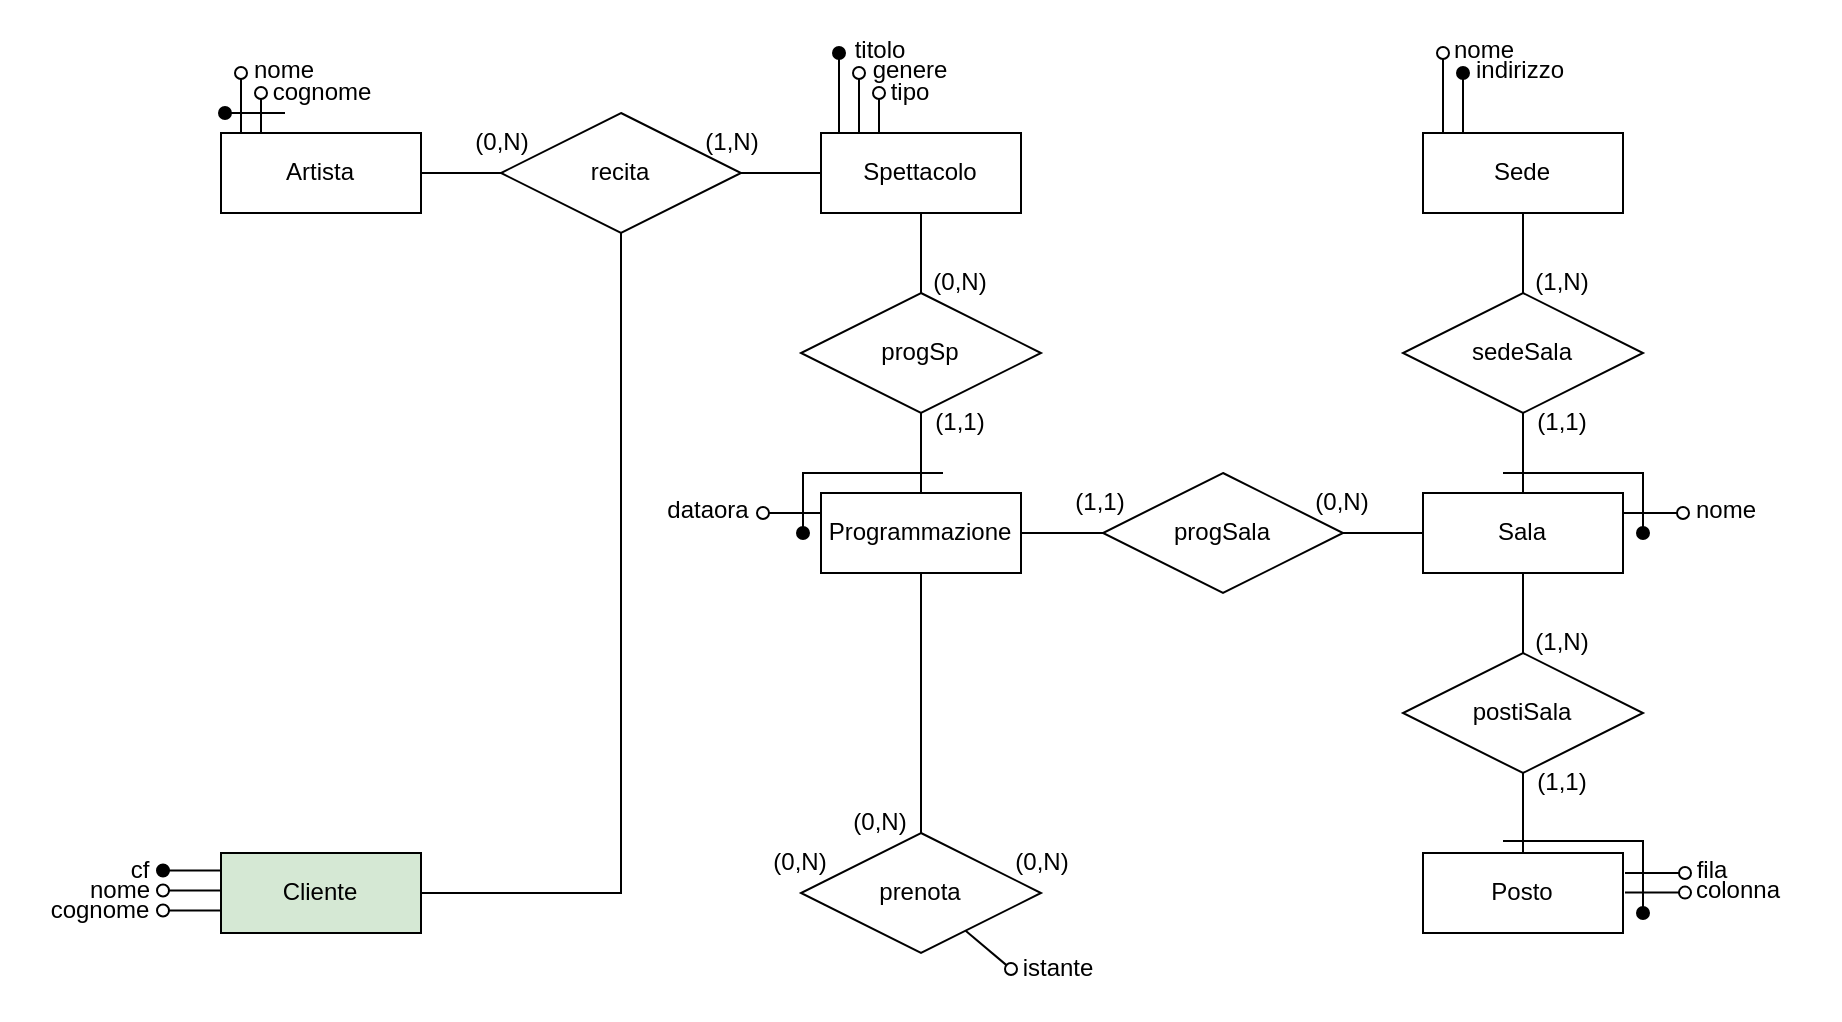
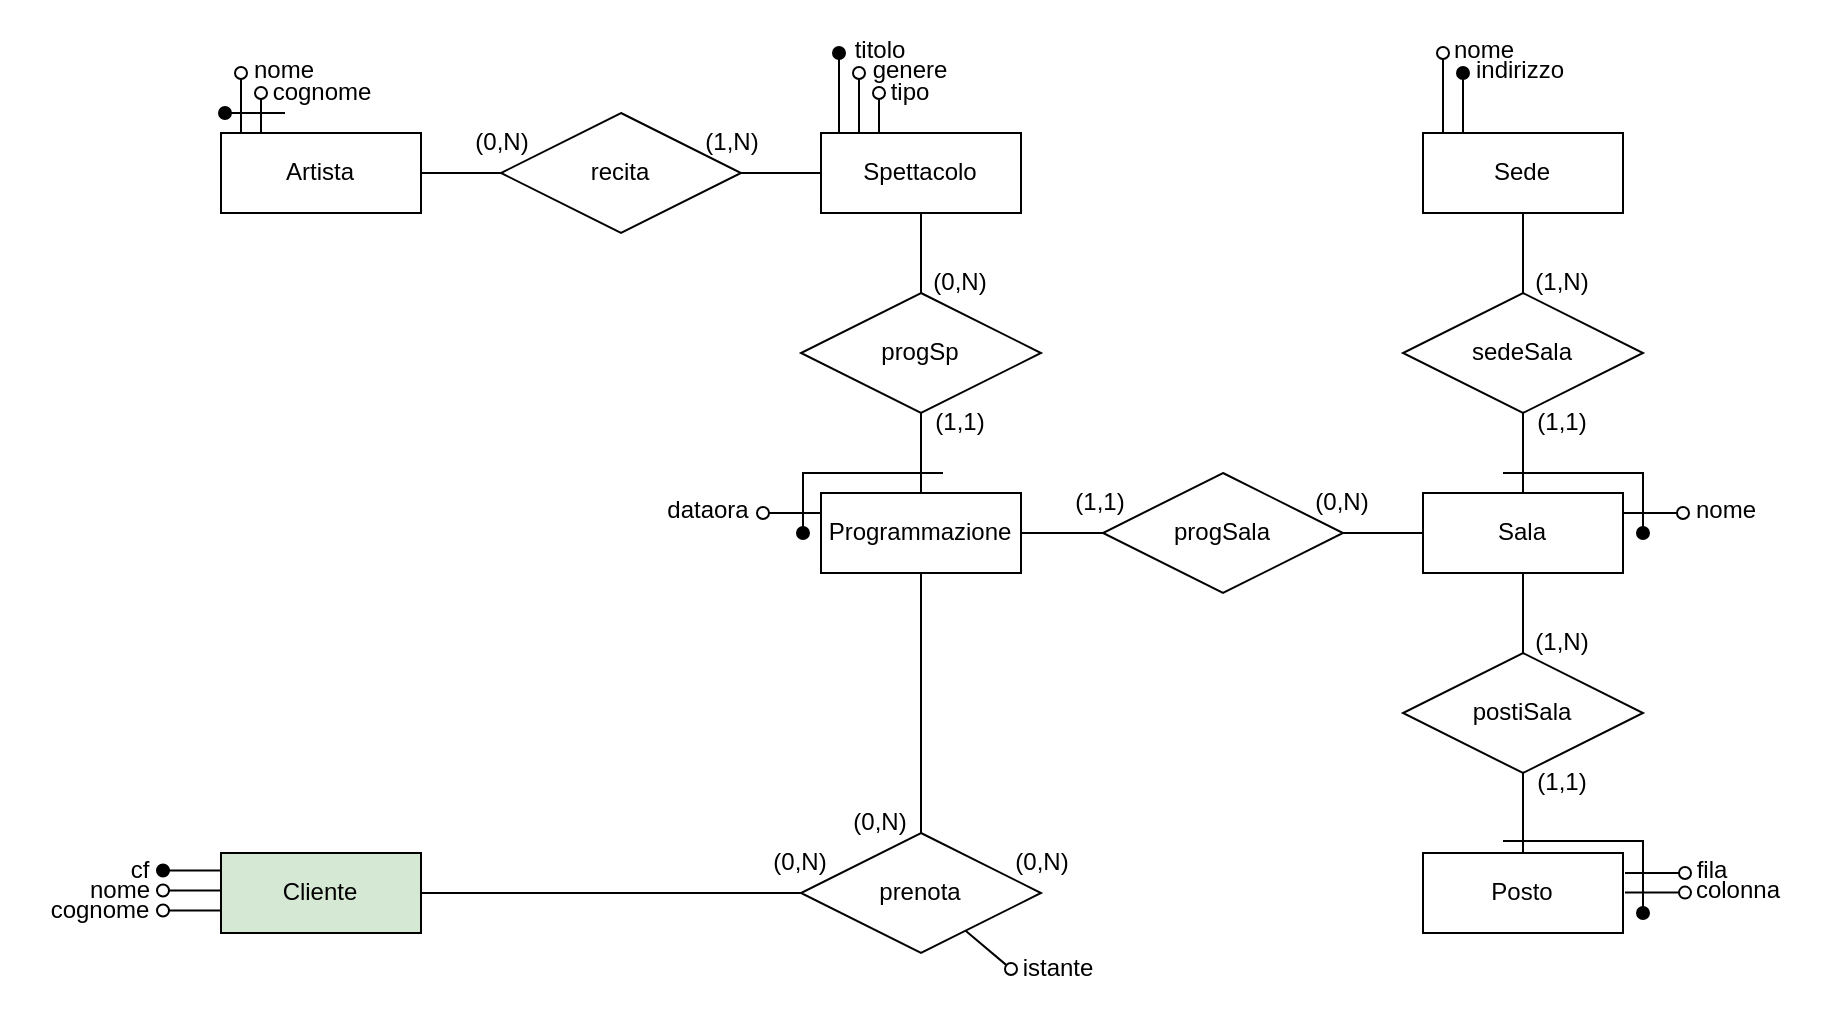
edge "recita" -- "Cliente": now "prenota" -- "Cliente"
